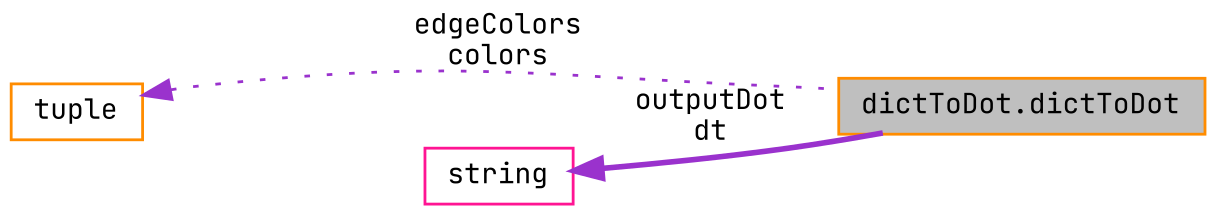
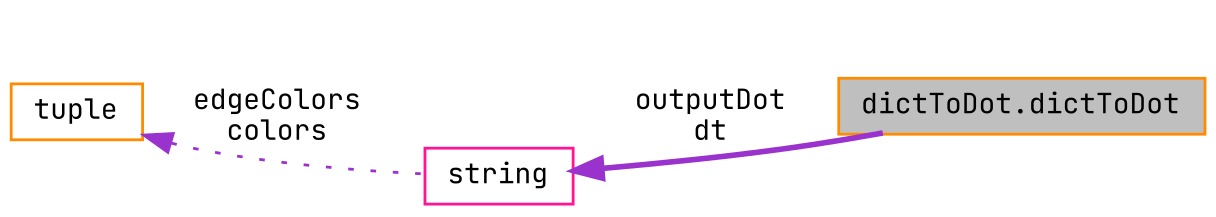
edge "dictToDot.dictToDot" -> "tuple": now "string" -> "tuple"
